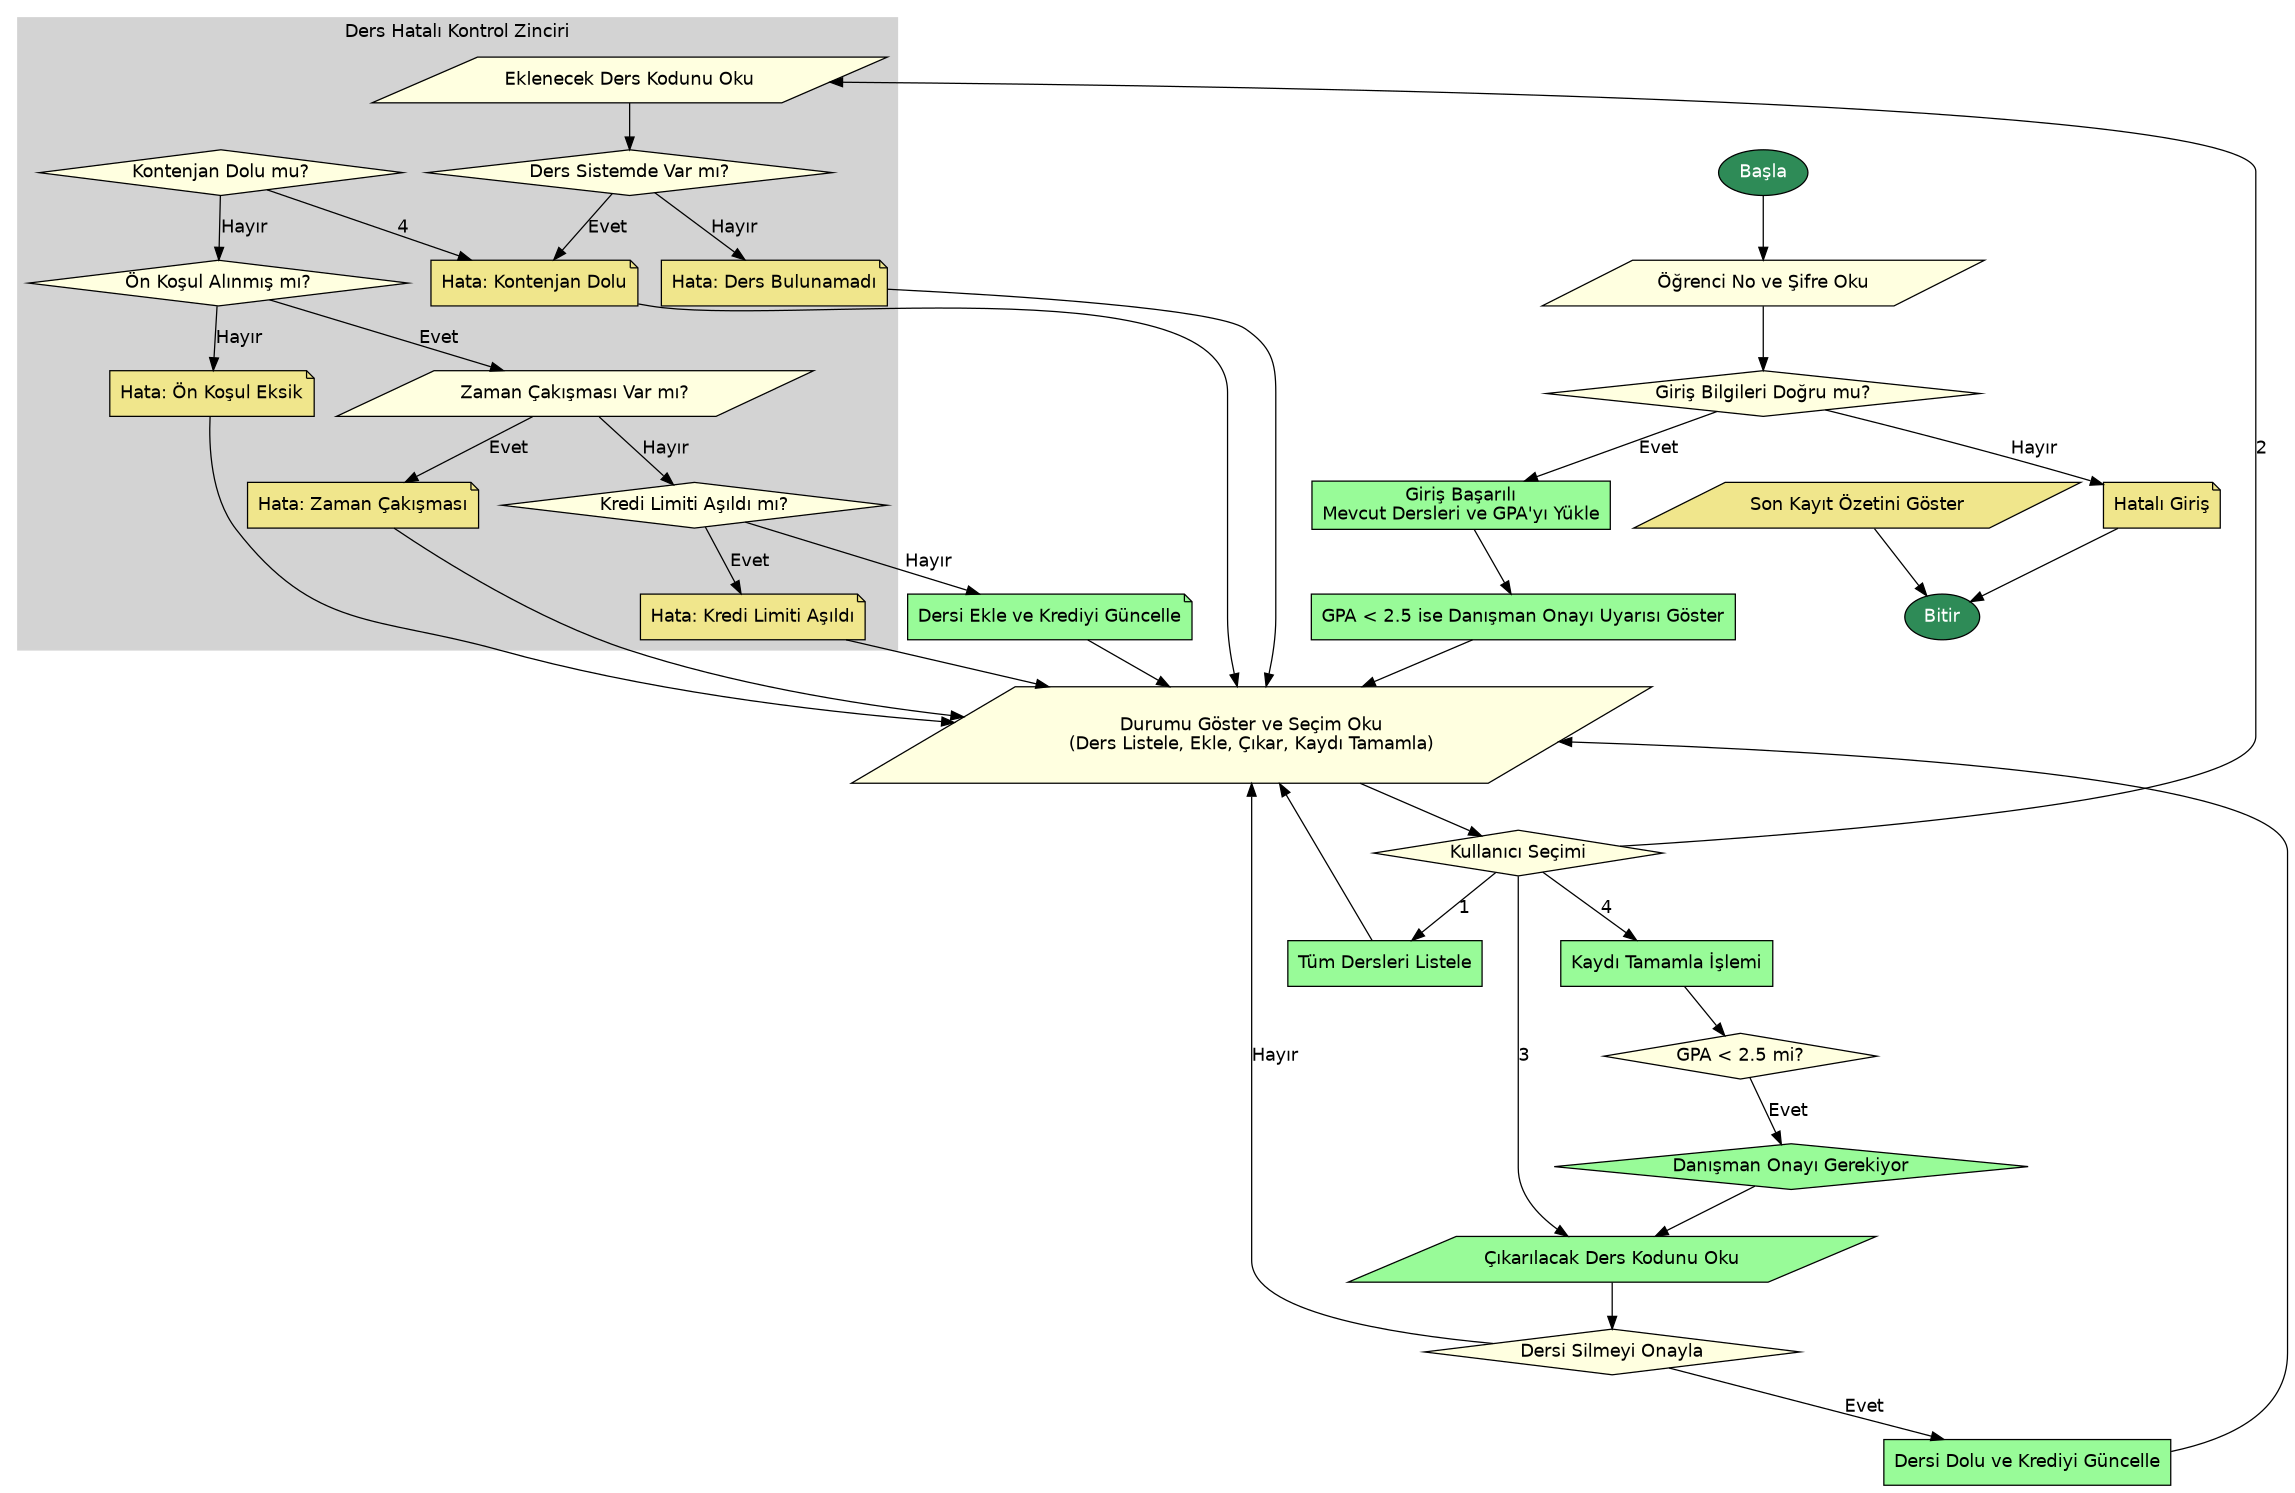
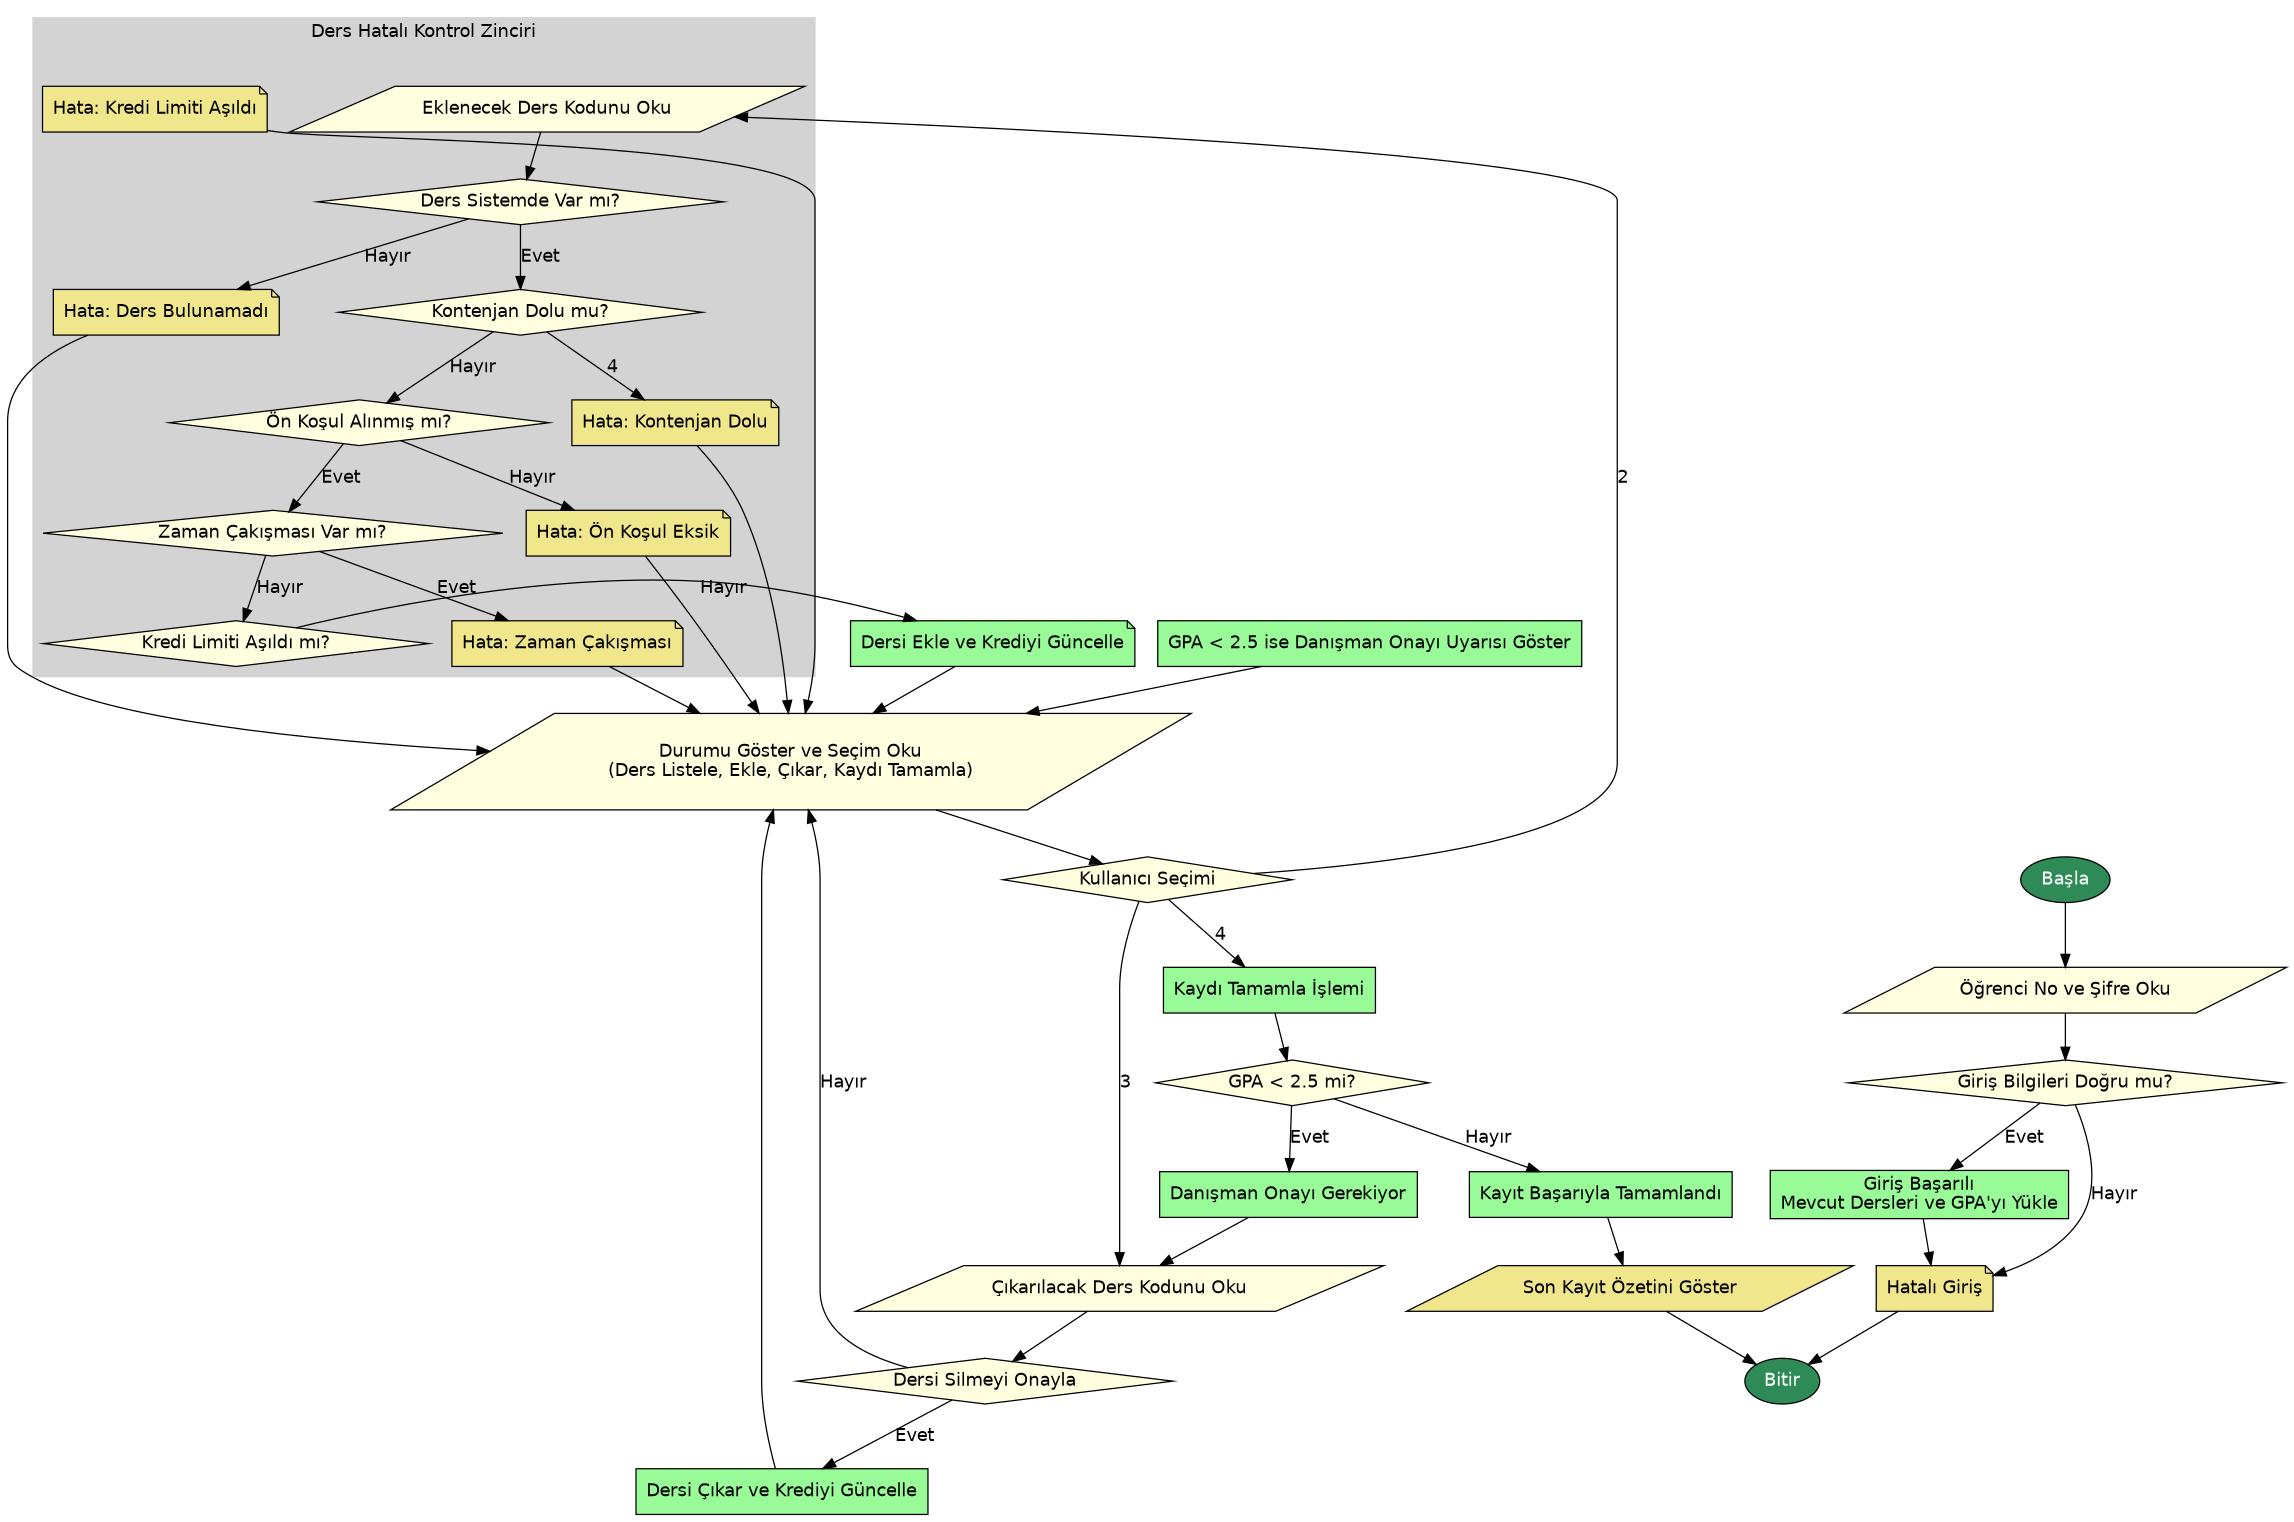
edge "Ders Sistemde Var mı?" -> "Hata: Kontenjan Dolu": now "Ders Sistemde Var mı?" -> "Kontenjan Dolu mu?"
node "Zaman Çakışması Var mı?": shape parallelogram -> diamond
edge "Kredi Limiti Aşıldı mı?" -> "Hata: Kredi Limiti Aşıldı": removed, label "Evet"
edge "Giriş Başarılı Mevcut Dersleri ve GPA'yı Yükle" -> "GPA < 2.5 ise Danışman Onayı Uyarısı Göster": now "Giriş Başarılı Mevcut Dersleri ve GPA'yı Yükle" -> "Hatalı Giriş"
node "Tüm Dersleri Listele": removed
node "Danışman Onayı Gerekiyor": shape diamond -> box
node "Kayıt Başarıyla Tamamlandı": added
node "Çıkarılacak Ders Kodunu Oku": fillcolor palegreen -> lightyellow
node "Dersi Dolu ve Krediyi Güncelle": label "Dersi Dolu ve Krediyi Güncelle" -> "Dersi Çıkar ve Krediyi Güncelle"
